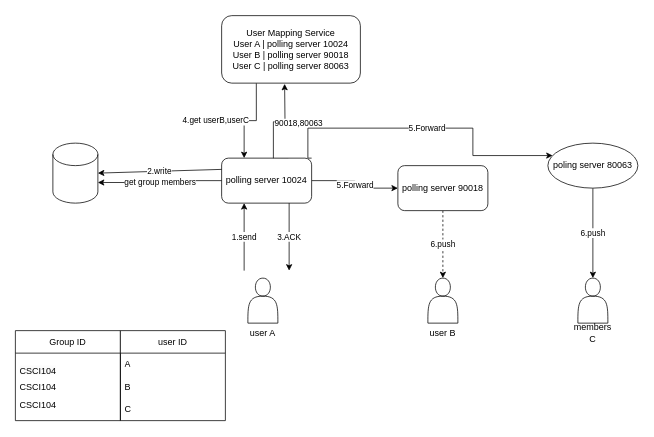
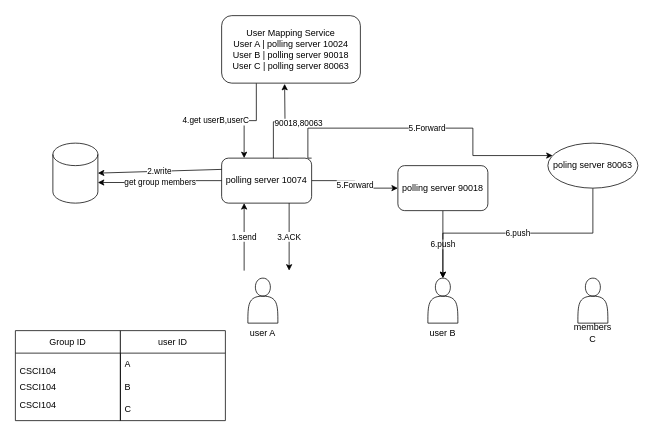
node "polling server 10024": label "polling server 10024" -> "polling server 10074"
edge "polling server 90018" -> "user B": style dashed -> solid
edge "poling server 80063" -> "members C": now "poling server 80063" -> "user B"
